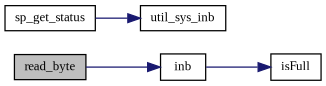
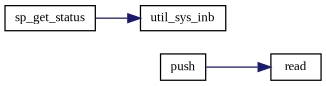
node "read_byte": removed
node "inb": label "inb" -> "push"
node "isFull": label "isFull" -> "read"
